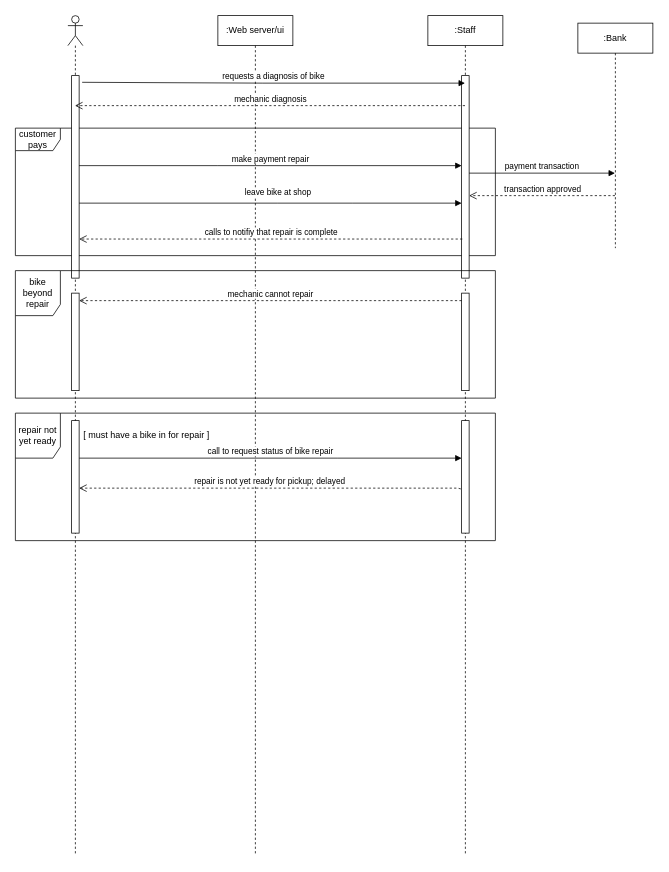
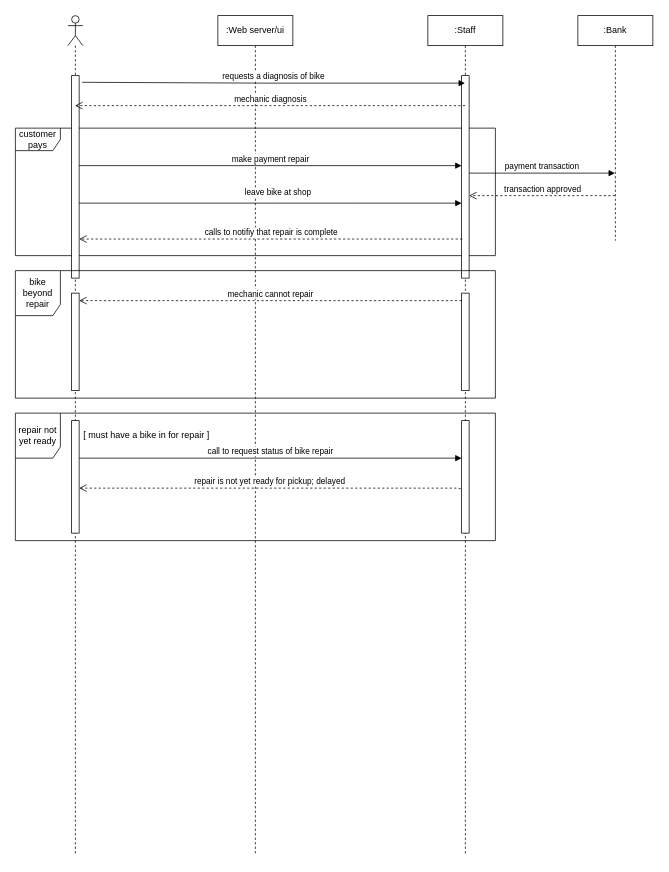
node ":Bank": moved (615, 135) -> (615, 128)
